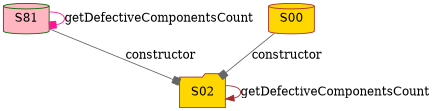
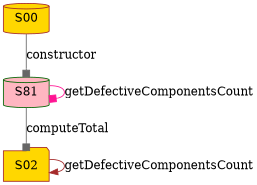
edge "S00" -> "S02": now "S00" -> "S81"
edge "S81" -> "S02": label "constructor" -> "computeTotal"
